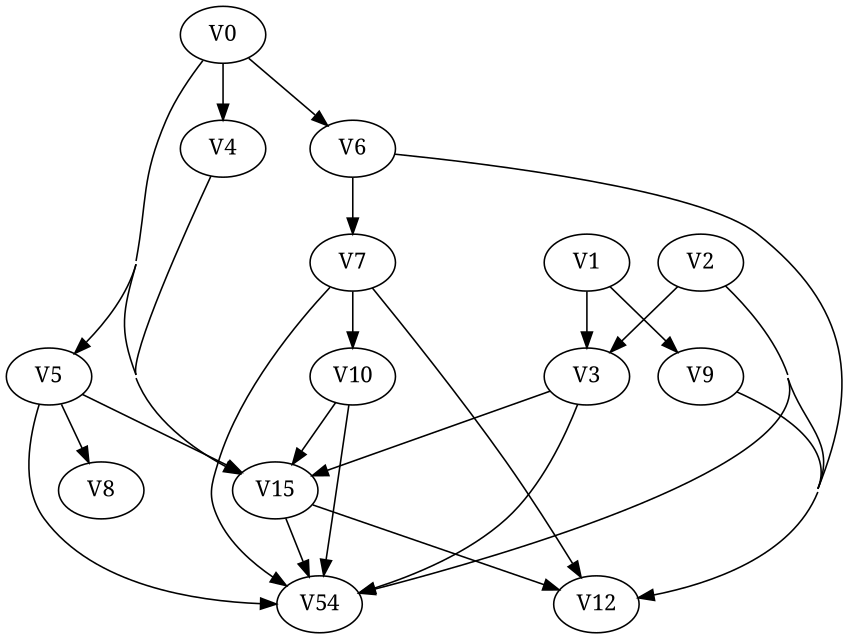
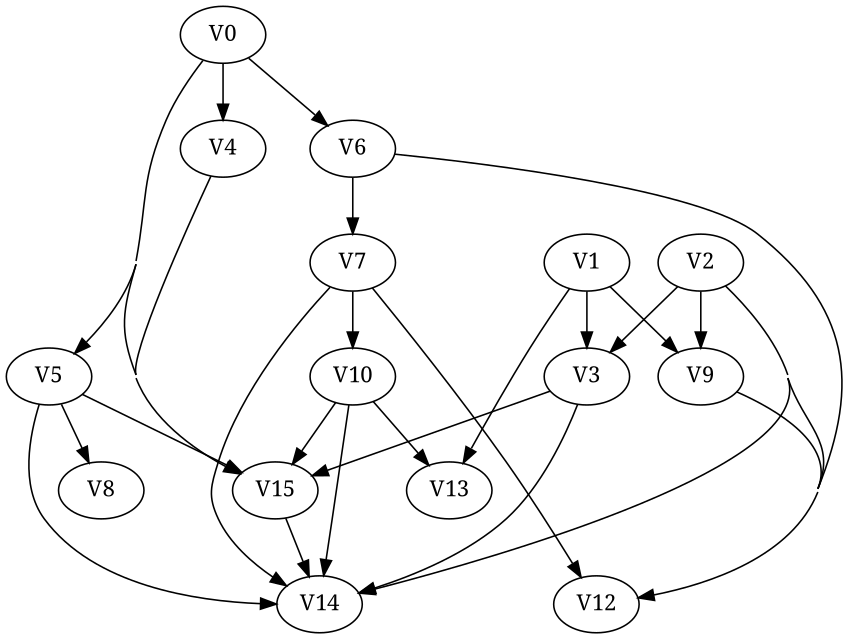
edge "V2" -> "V9": added
node "V13": added
edge "V15" -> "V12": removed
node "V54": label "V54" -> "V14"
